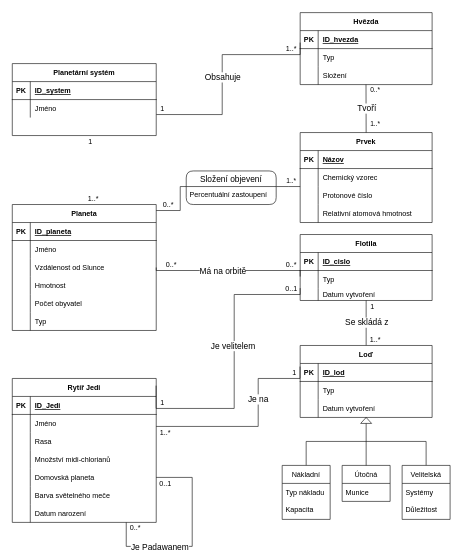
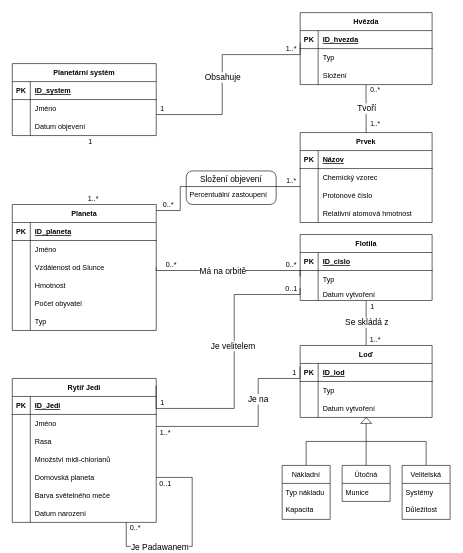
node "Datum objevení": added
